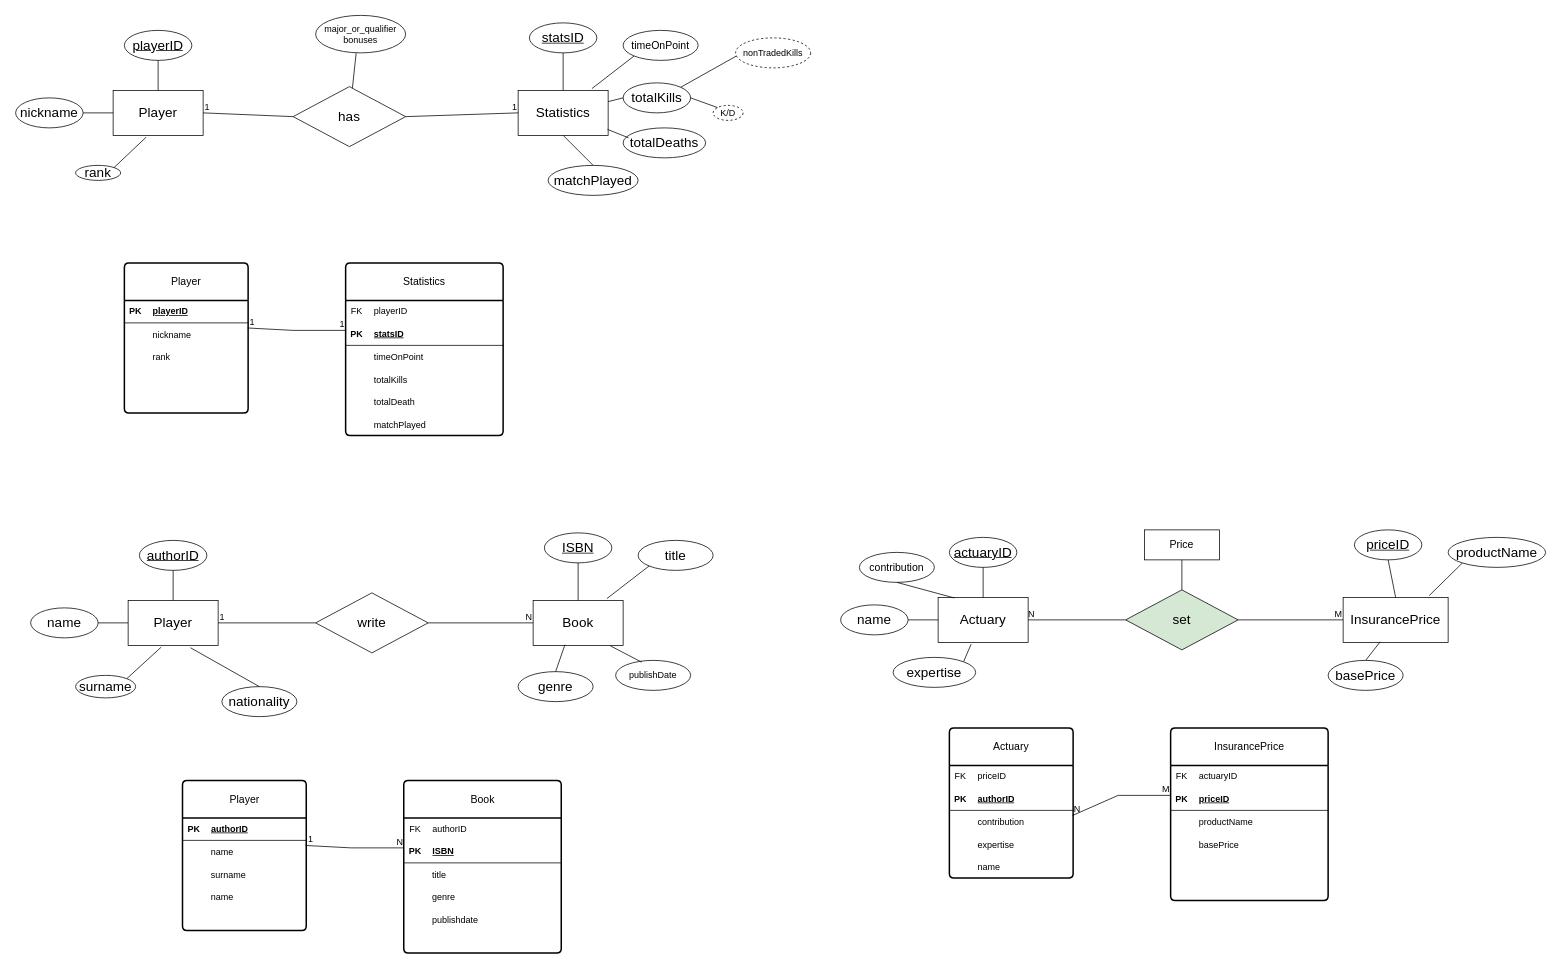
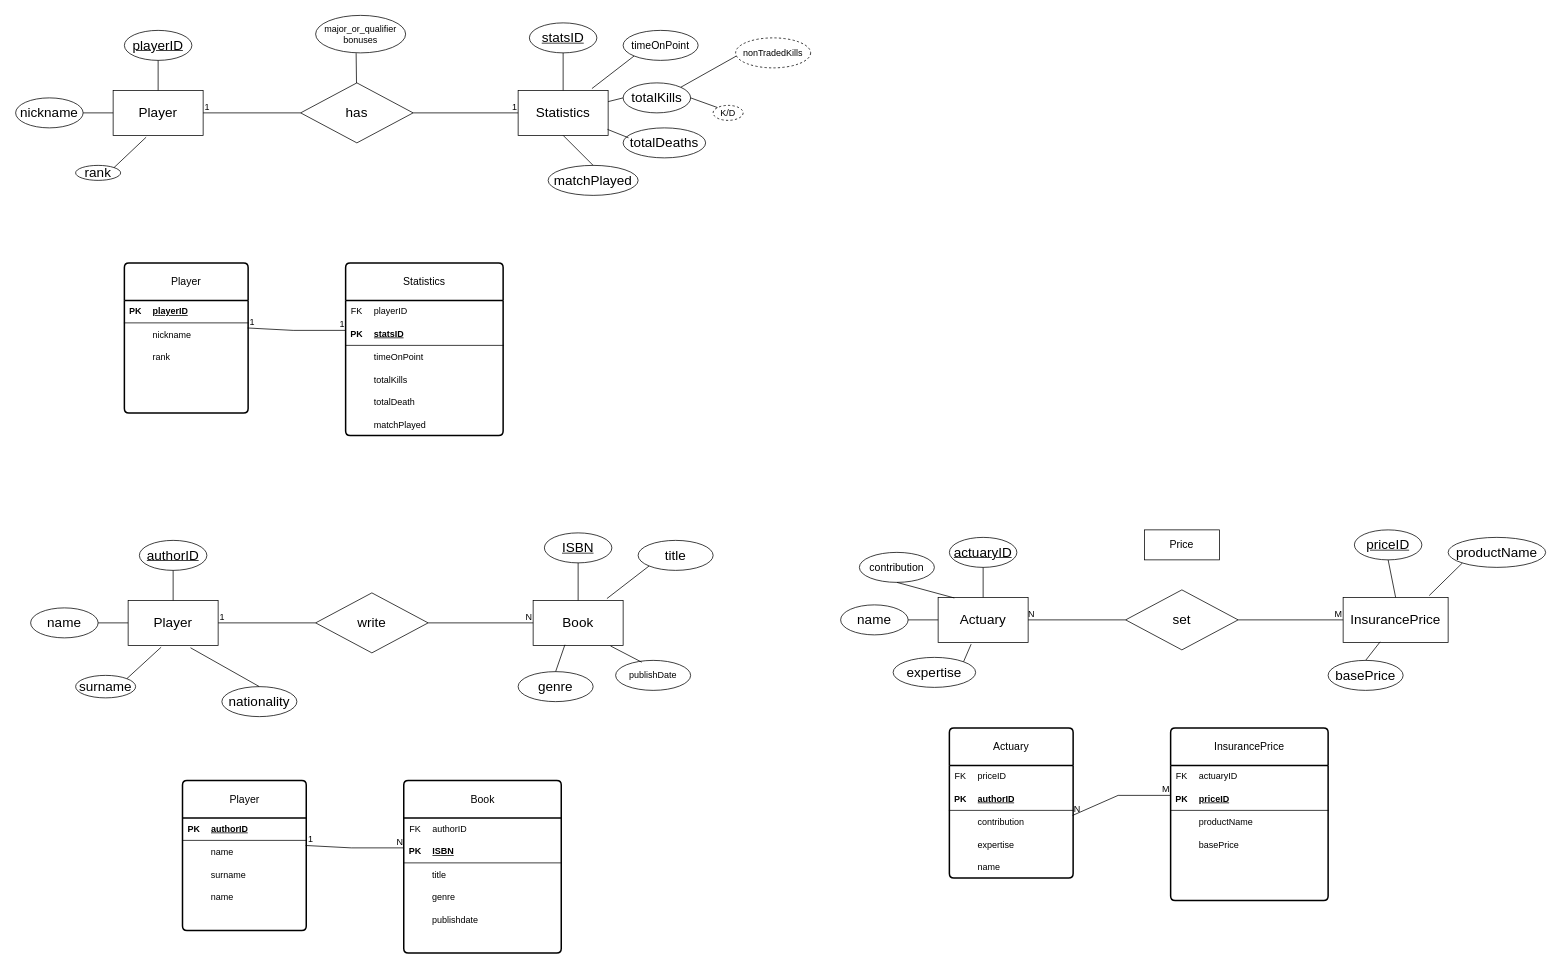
node "has": moved (349, 117) -> (357, 113)
edge "Price" -- "set": removed
node "set": fillcolor #d5e8d4 -> #ffffff
